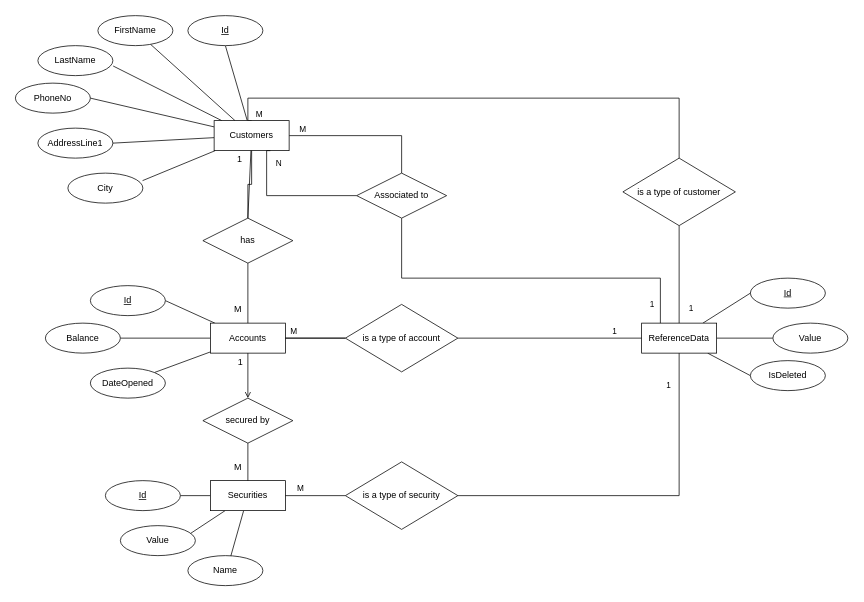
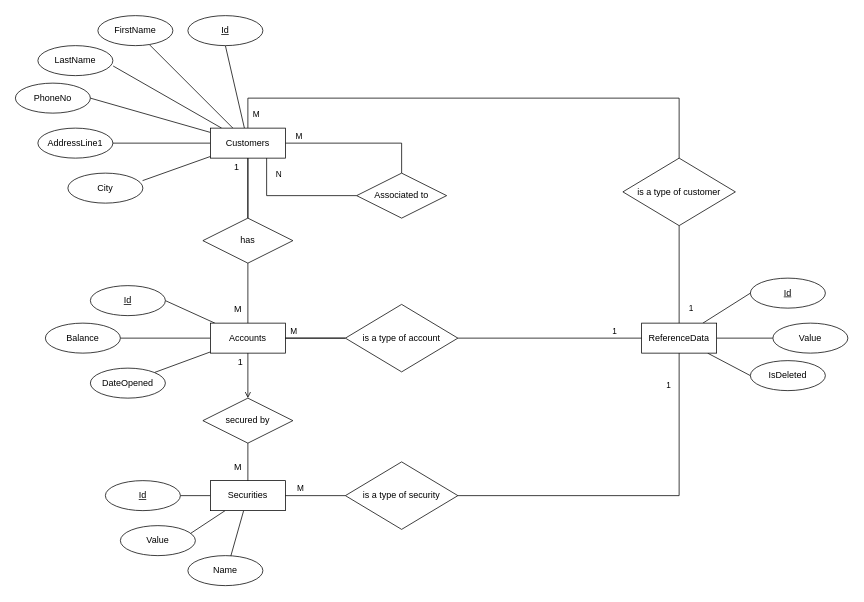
node "Customers": moved (252, 135) -> (248, 143)
edge "Associated to" -- "ReferenceData": removed, label "1"
